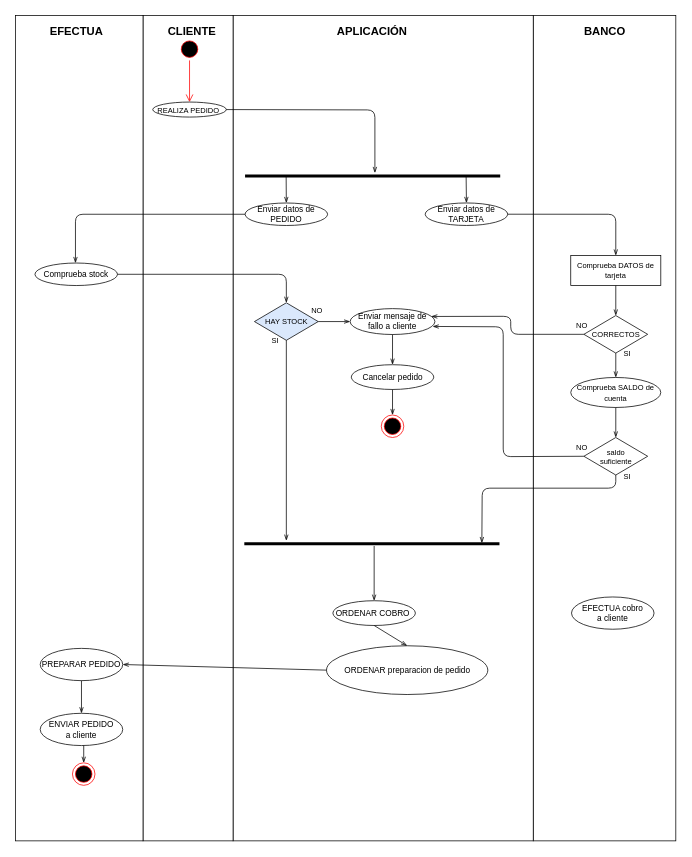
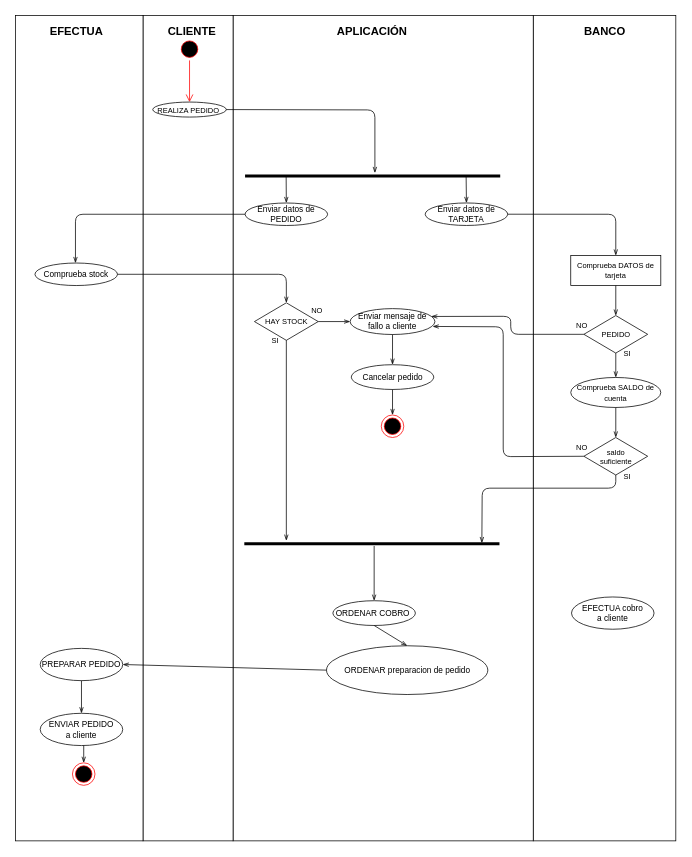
node "HAY STOCK": fillcolor #dae8fc -> #ffffff
node "CORRECTOS": label "CORRECTOS" -> "PEDIDO"
